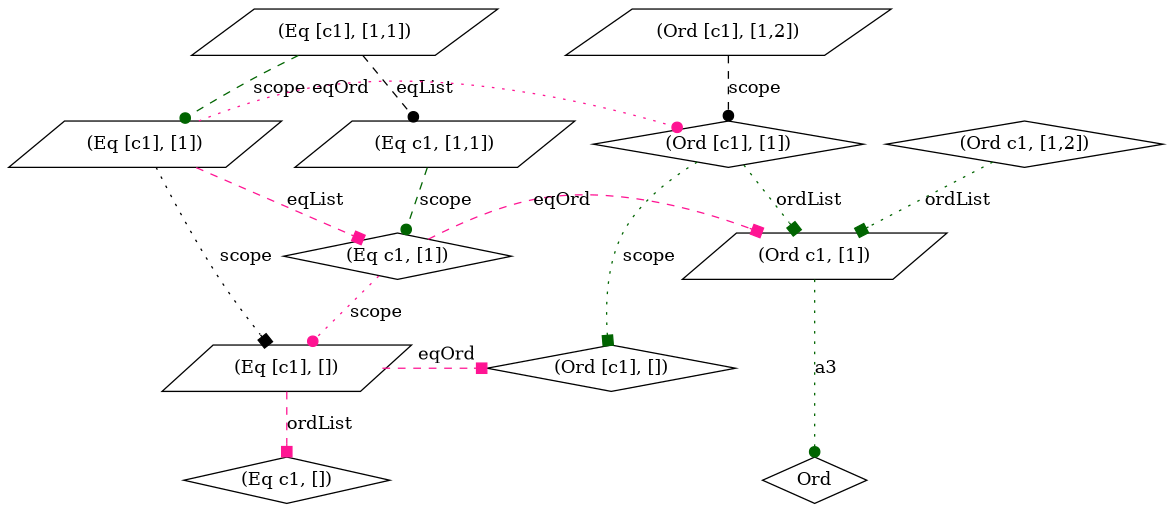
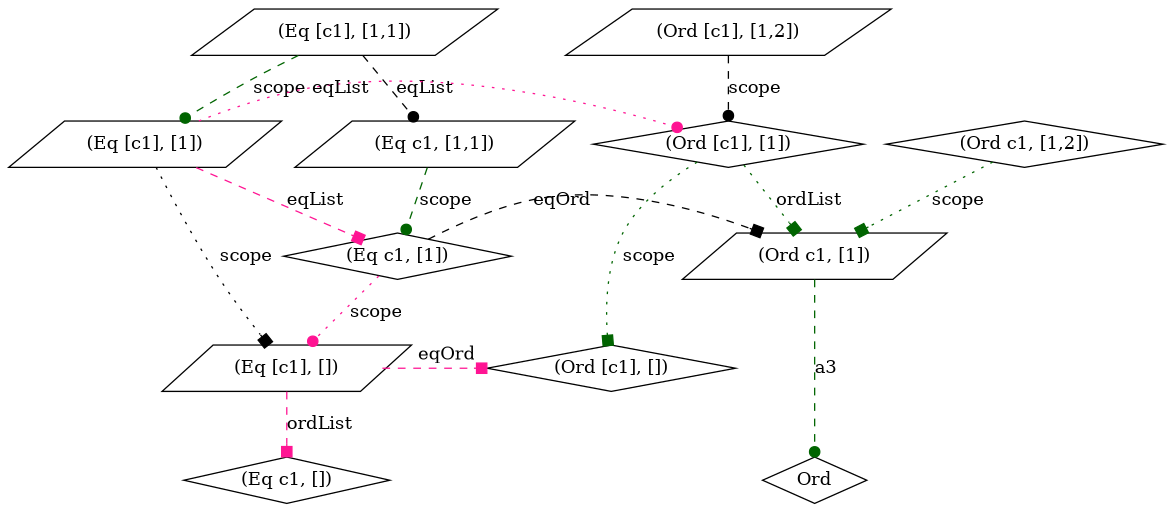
edge "(Eq [c1], [1])" -> "(Ord [c1], [1])": label "eqOrd" -> "eqList"
edge "(Eq c1, [1])" -> "(Ord c1, [1])": color deeppink -> black
edge "(Ord c1, [1,2])" -> "(Ord c1, [1])": label "ordList" -> "scope"
edge "(Ord c1, [1])" -> "Ord": style dotted -> dashed
